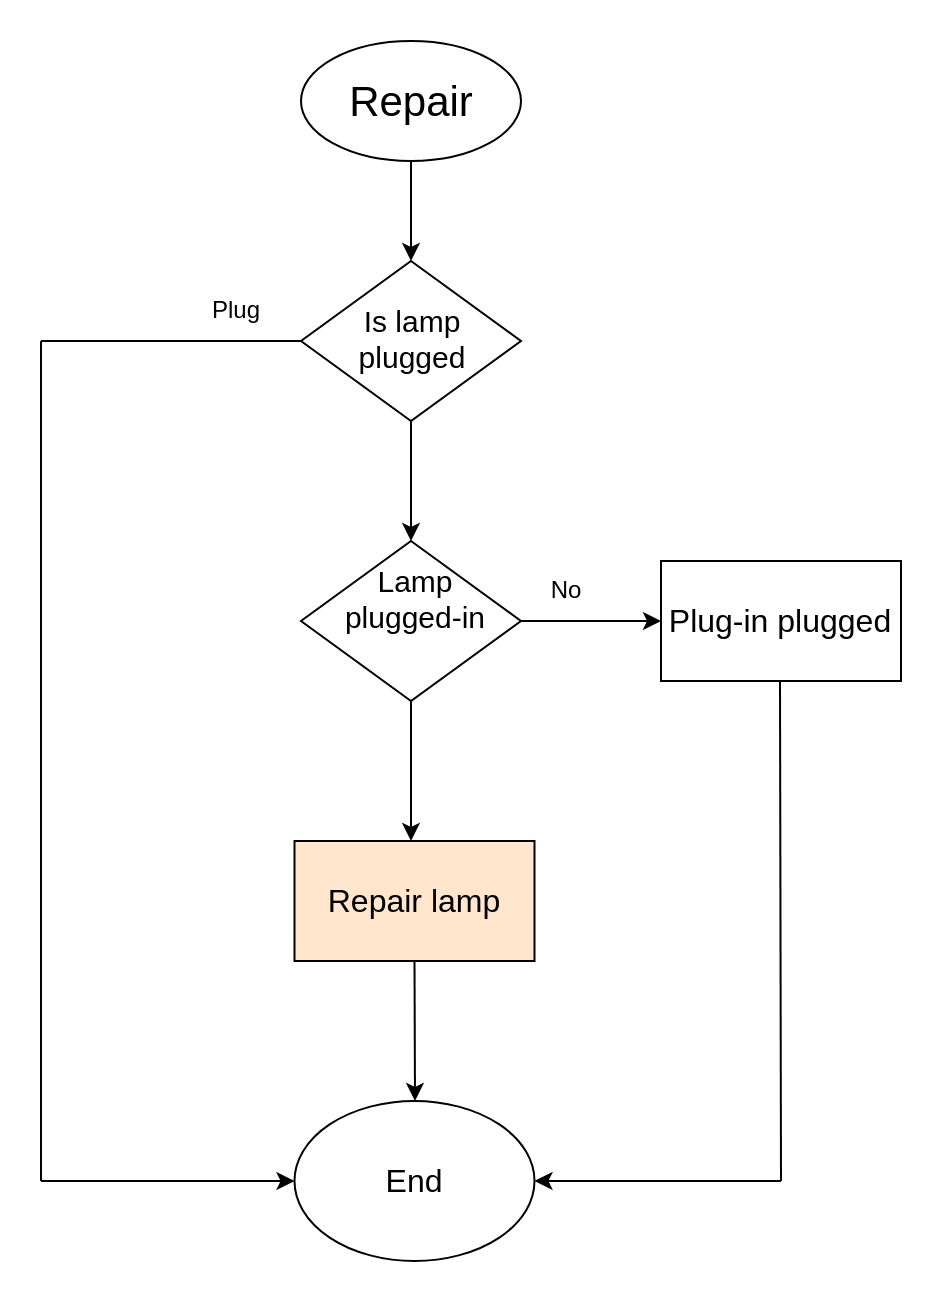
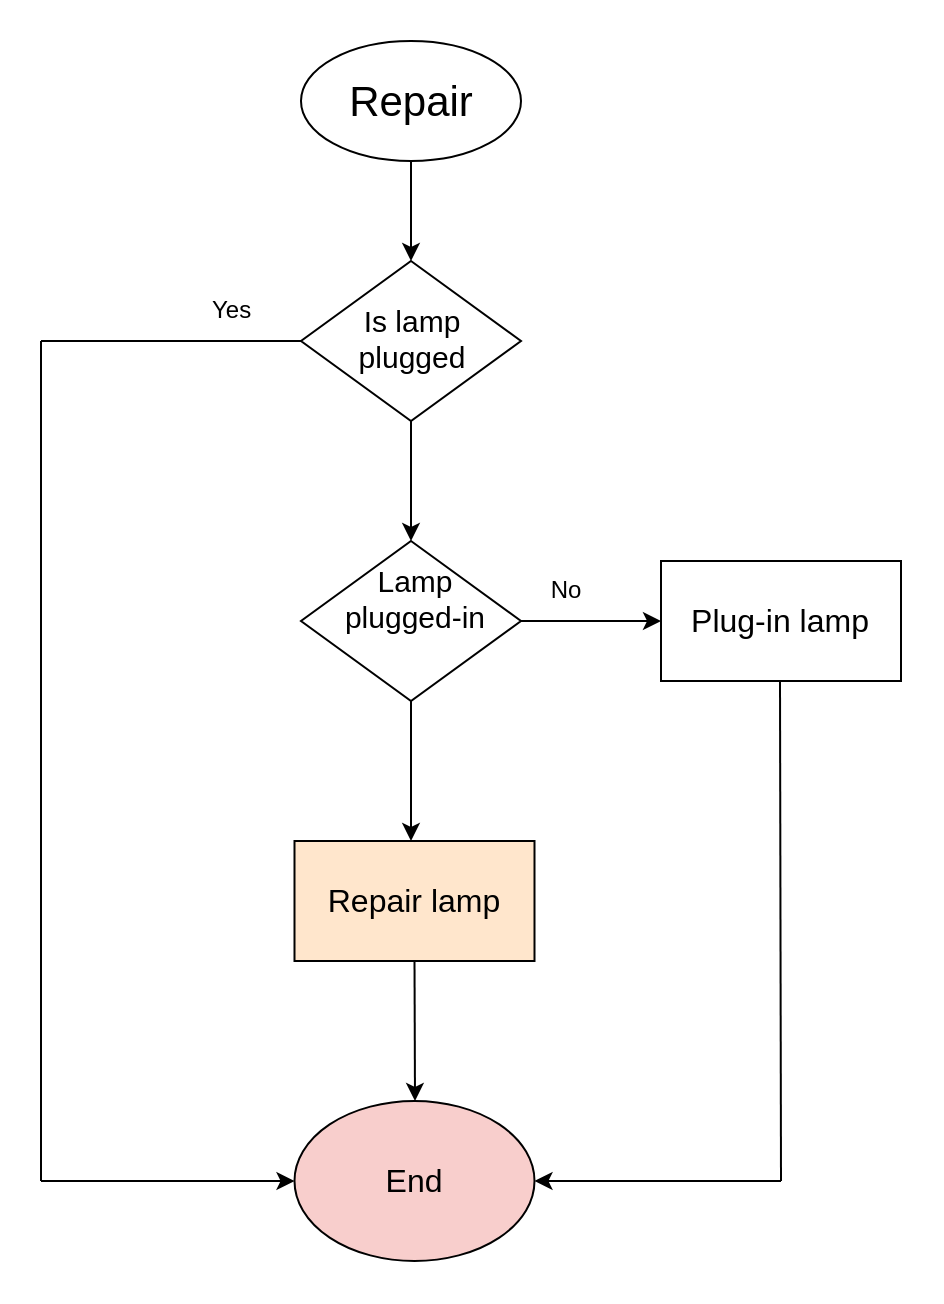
node "Plug": label "Plug" -> "Yes"
node "Plug-in plugged": label "Plug-in plugged" -> "Plug-in lamp"
node "End": fillcolor #ffffff -> #f8cecc
